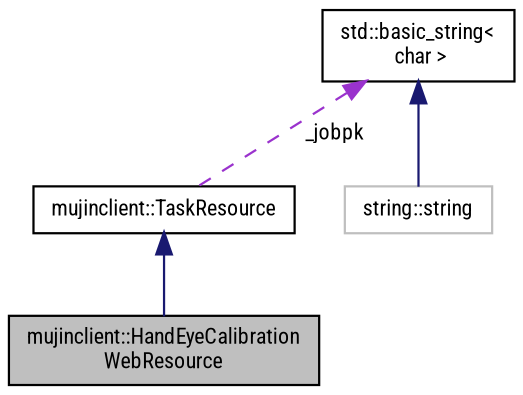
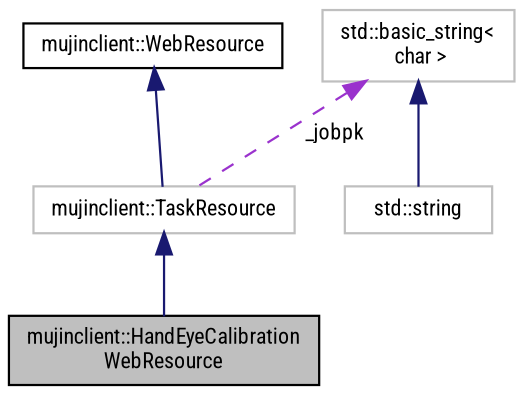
node "mujinclient::WebResource": added
node "std::basic_string< char >": color black -> grey75
node "mujinclient::TaskResource": color black -> grey75
node "string::string": label "string::string" -> "std::string"
